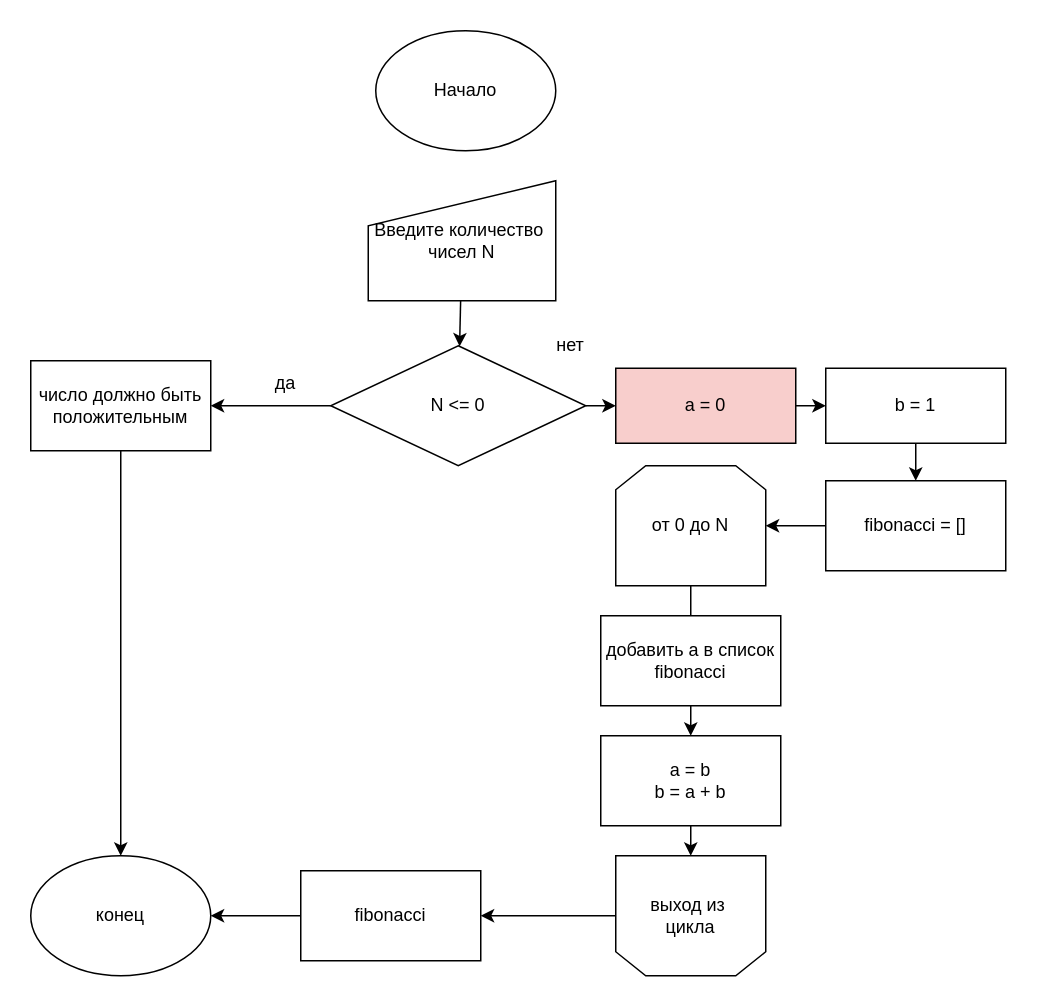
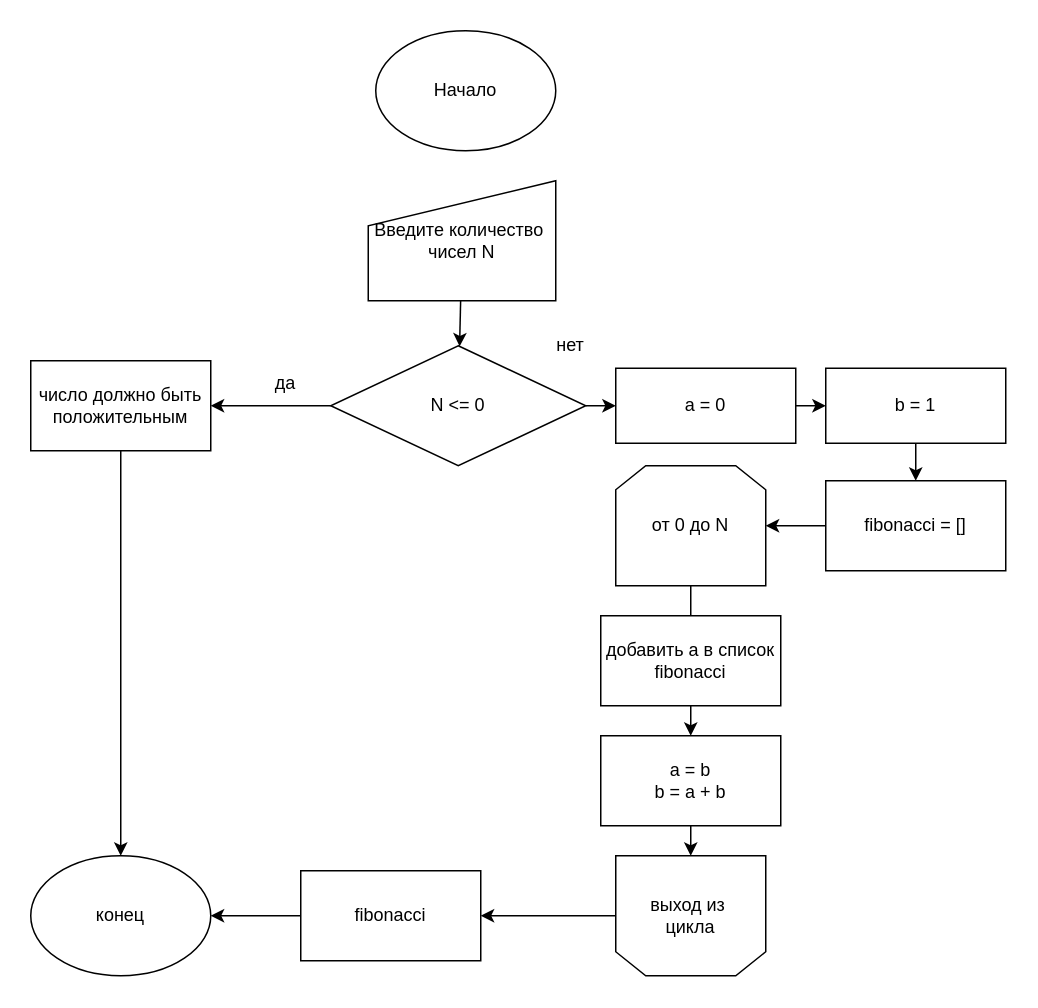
node "a = 0": fillcolor #f8cecc -> #ffffff
